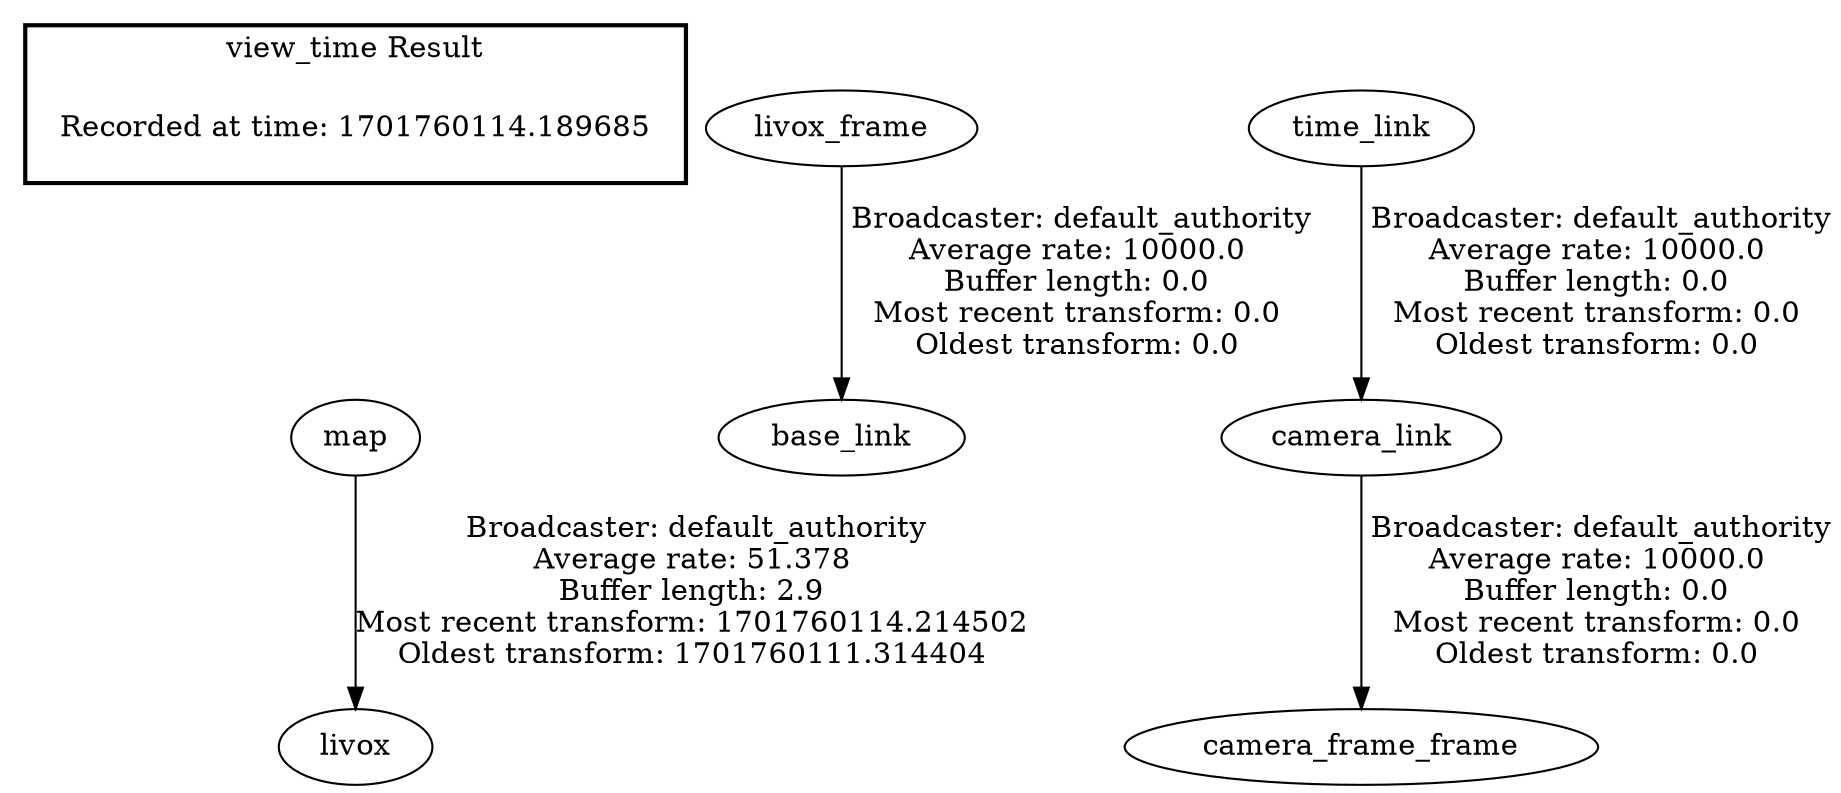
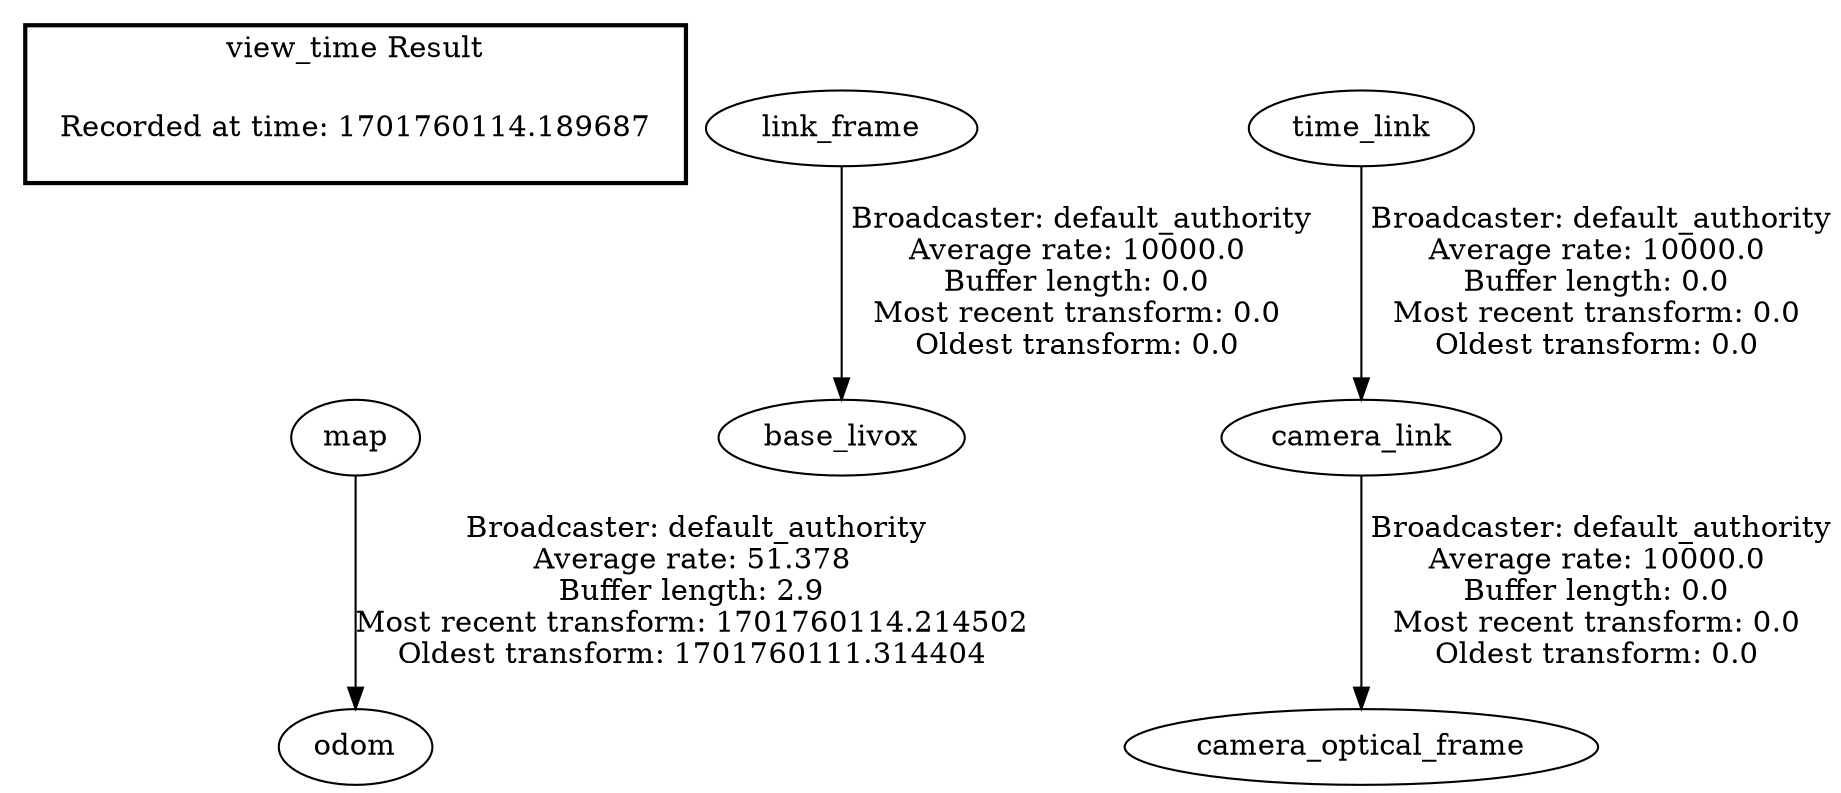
node "Recorded at time: 1701760114.189685": label "Recorded at time: 1701760114.189685" -> "Recorded at time: 1701760114.189687"
node "livox_frame": label "livox_frame" -> "link_frame"
node "base_link": label "base_link" -> "base_livox"
node "livox": label "livox" -> "odom"
node "camera_frame_frame": label "camera_frame_frame" -> "camera_optical_frame"
